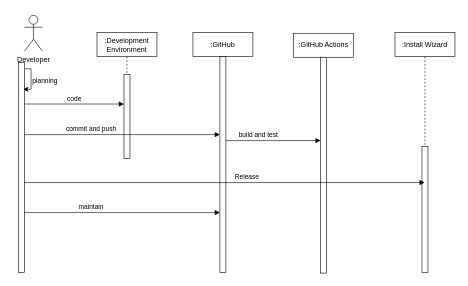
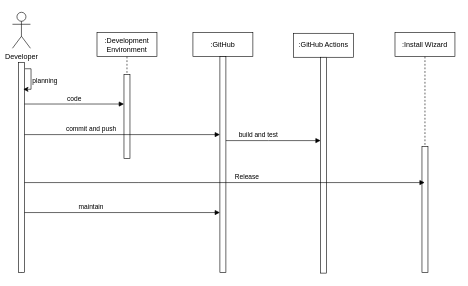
node "Developer": moved (33, 33) -> (21, 30)
